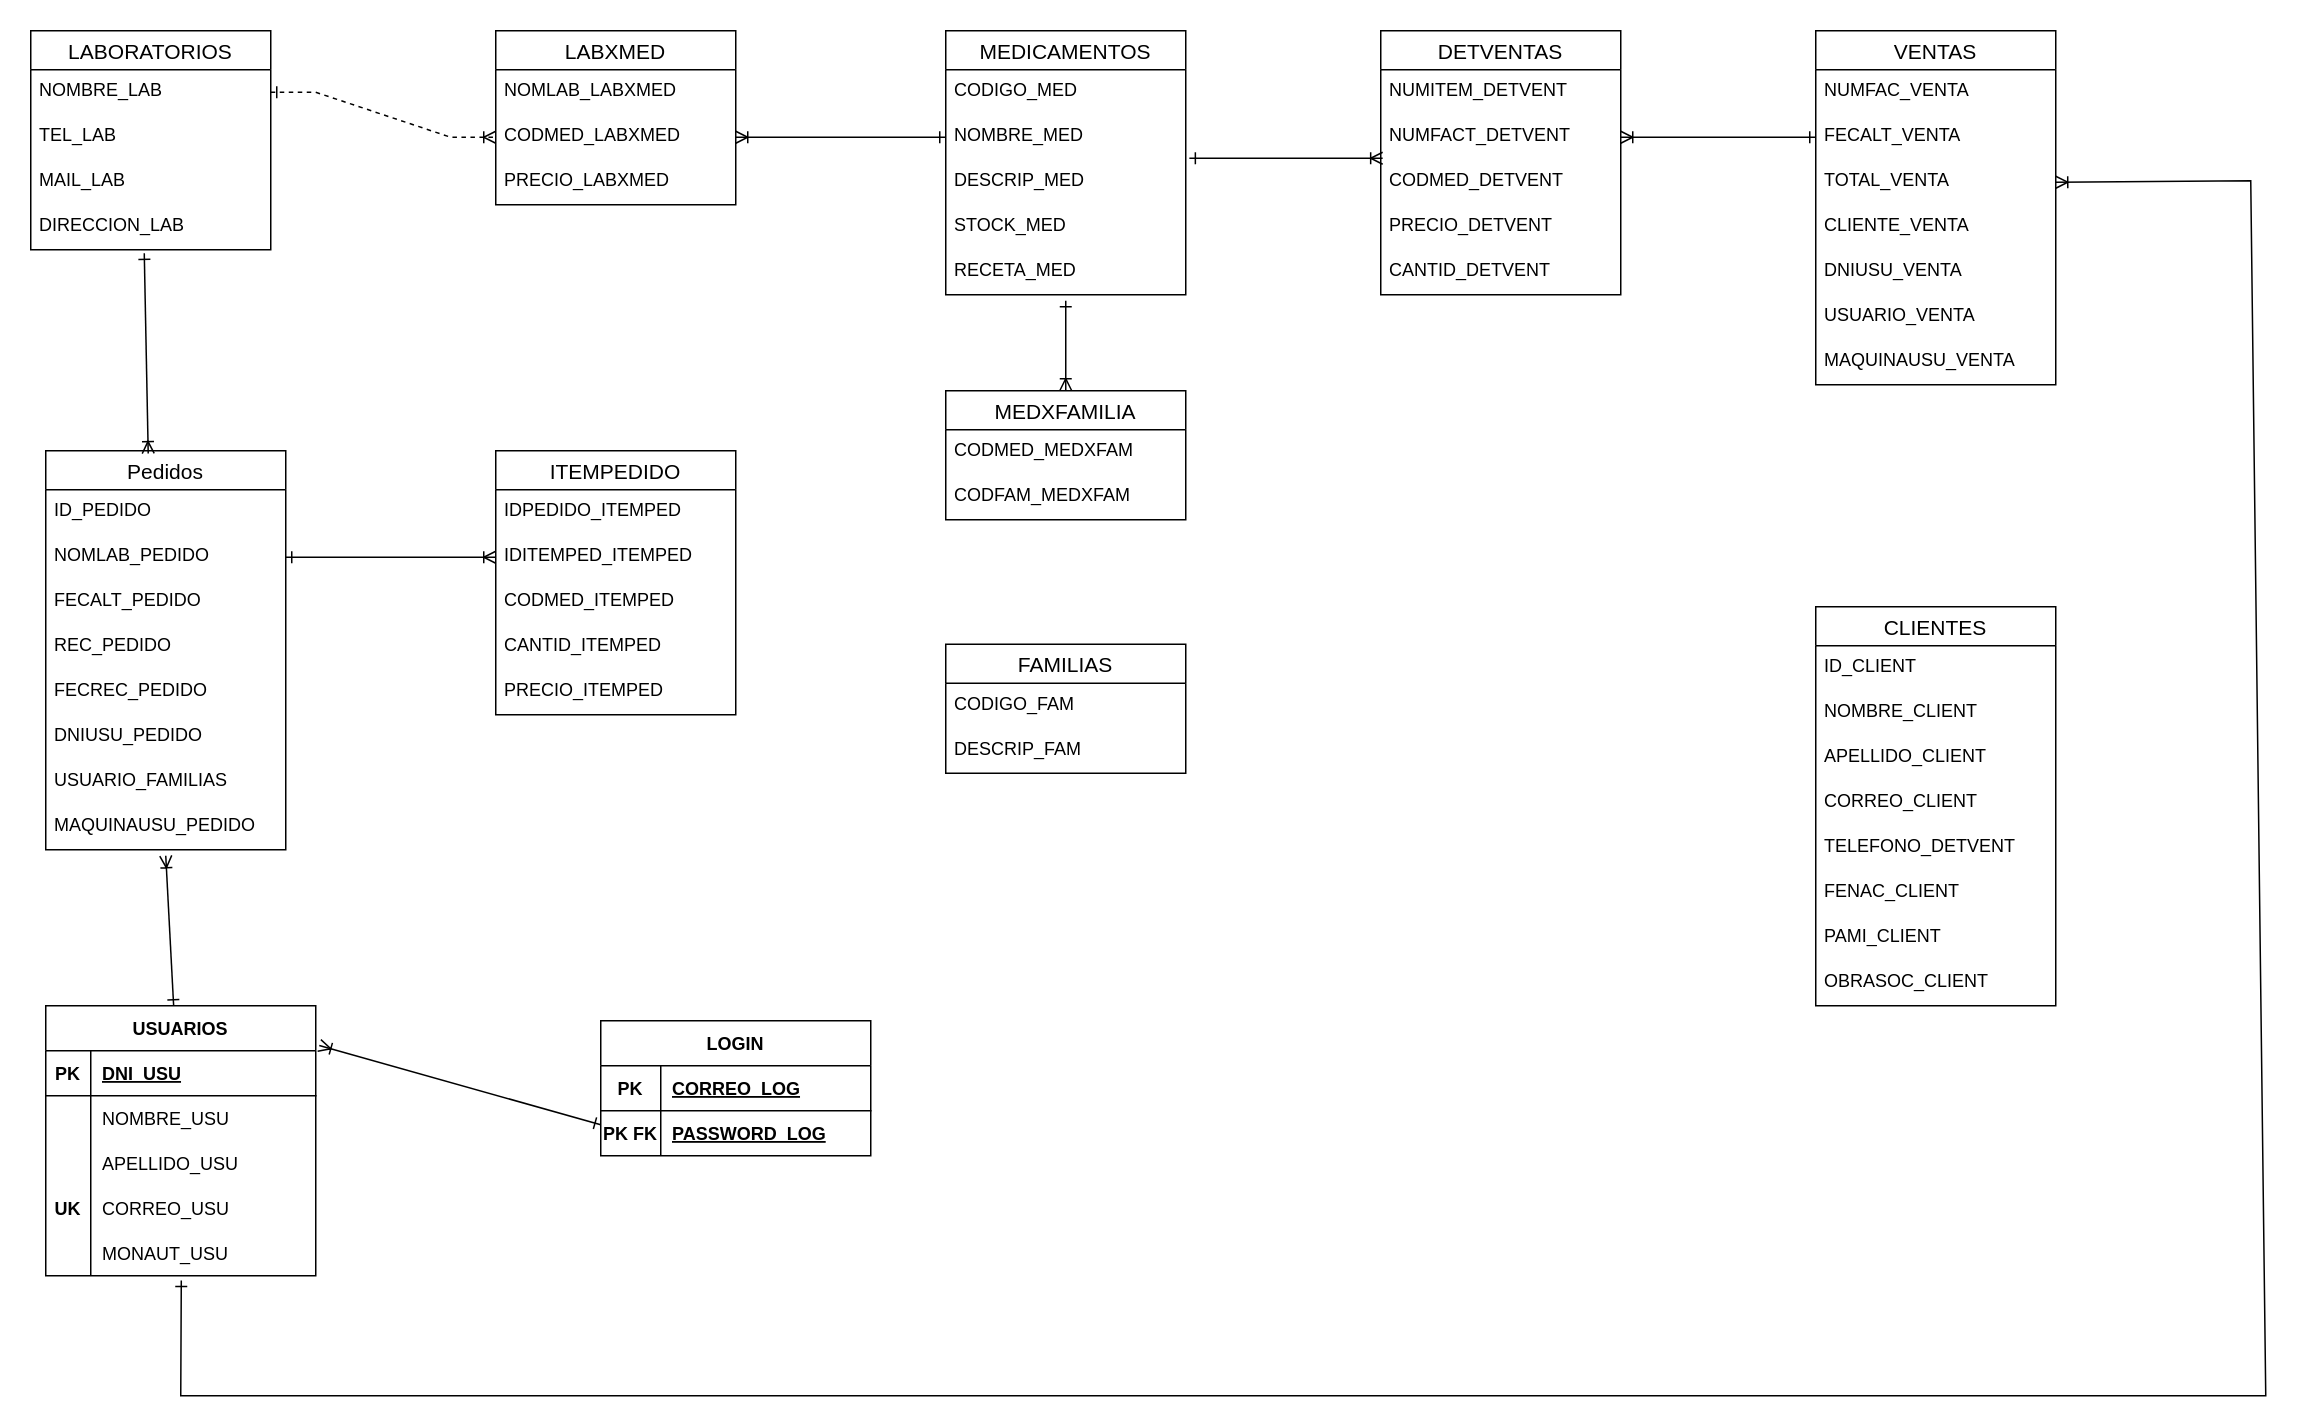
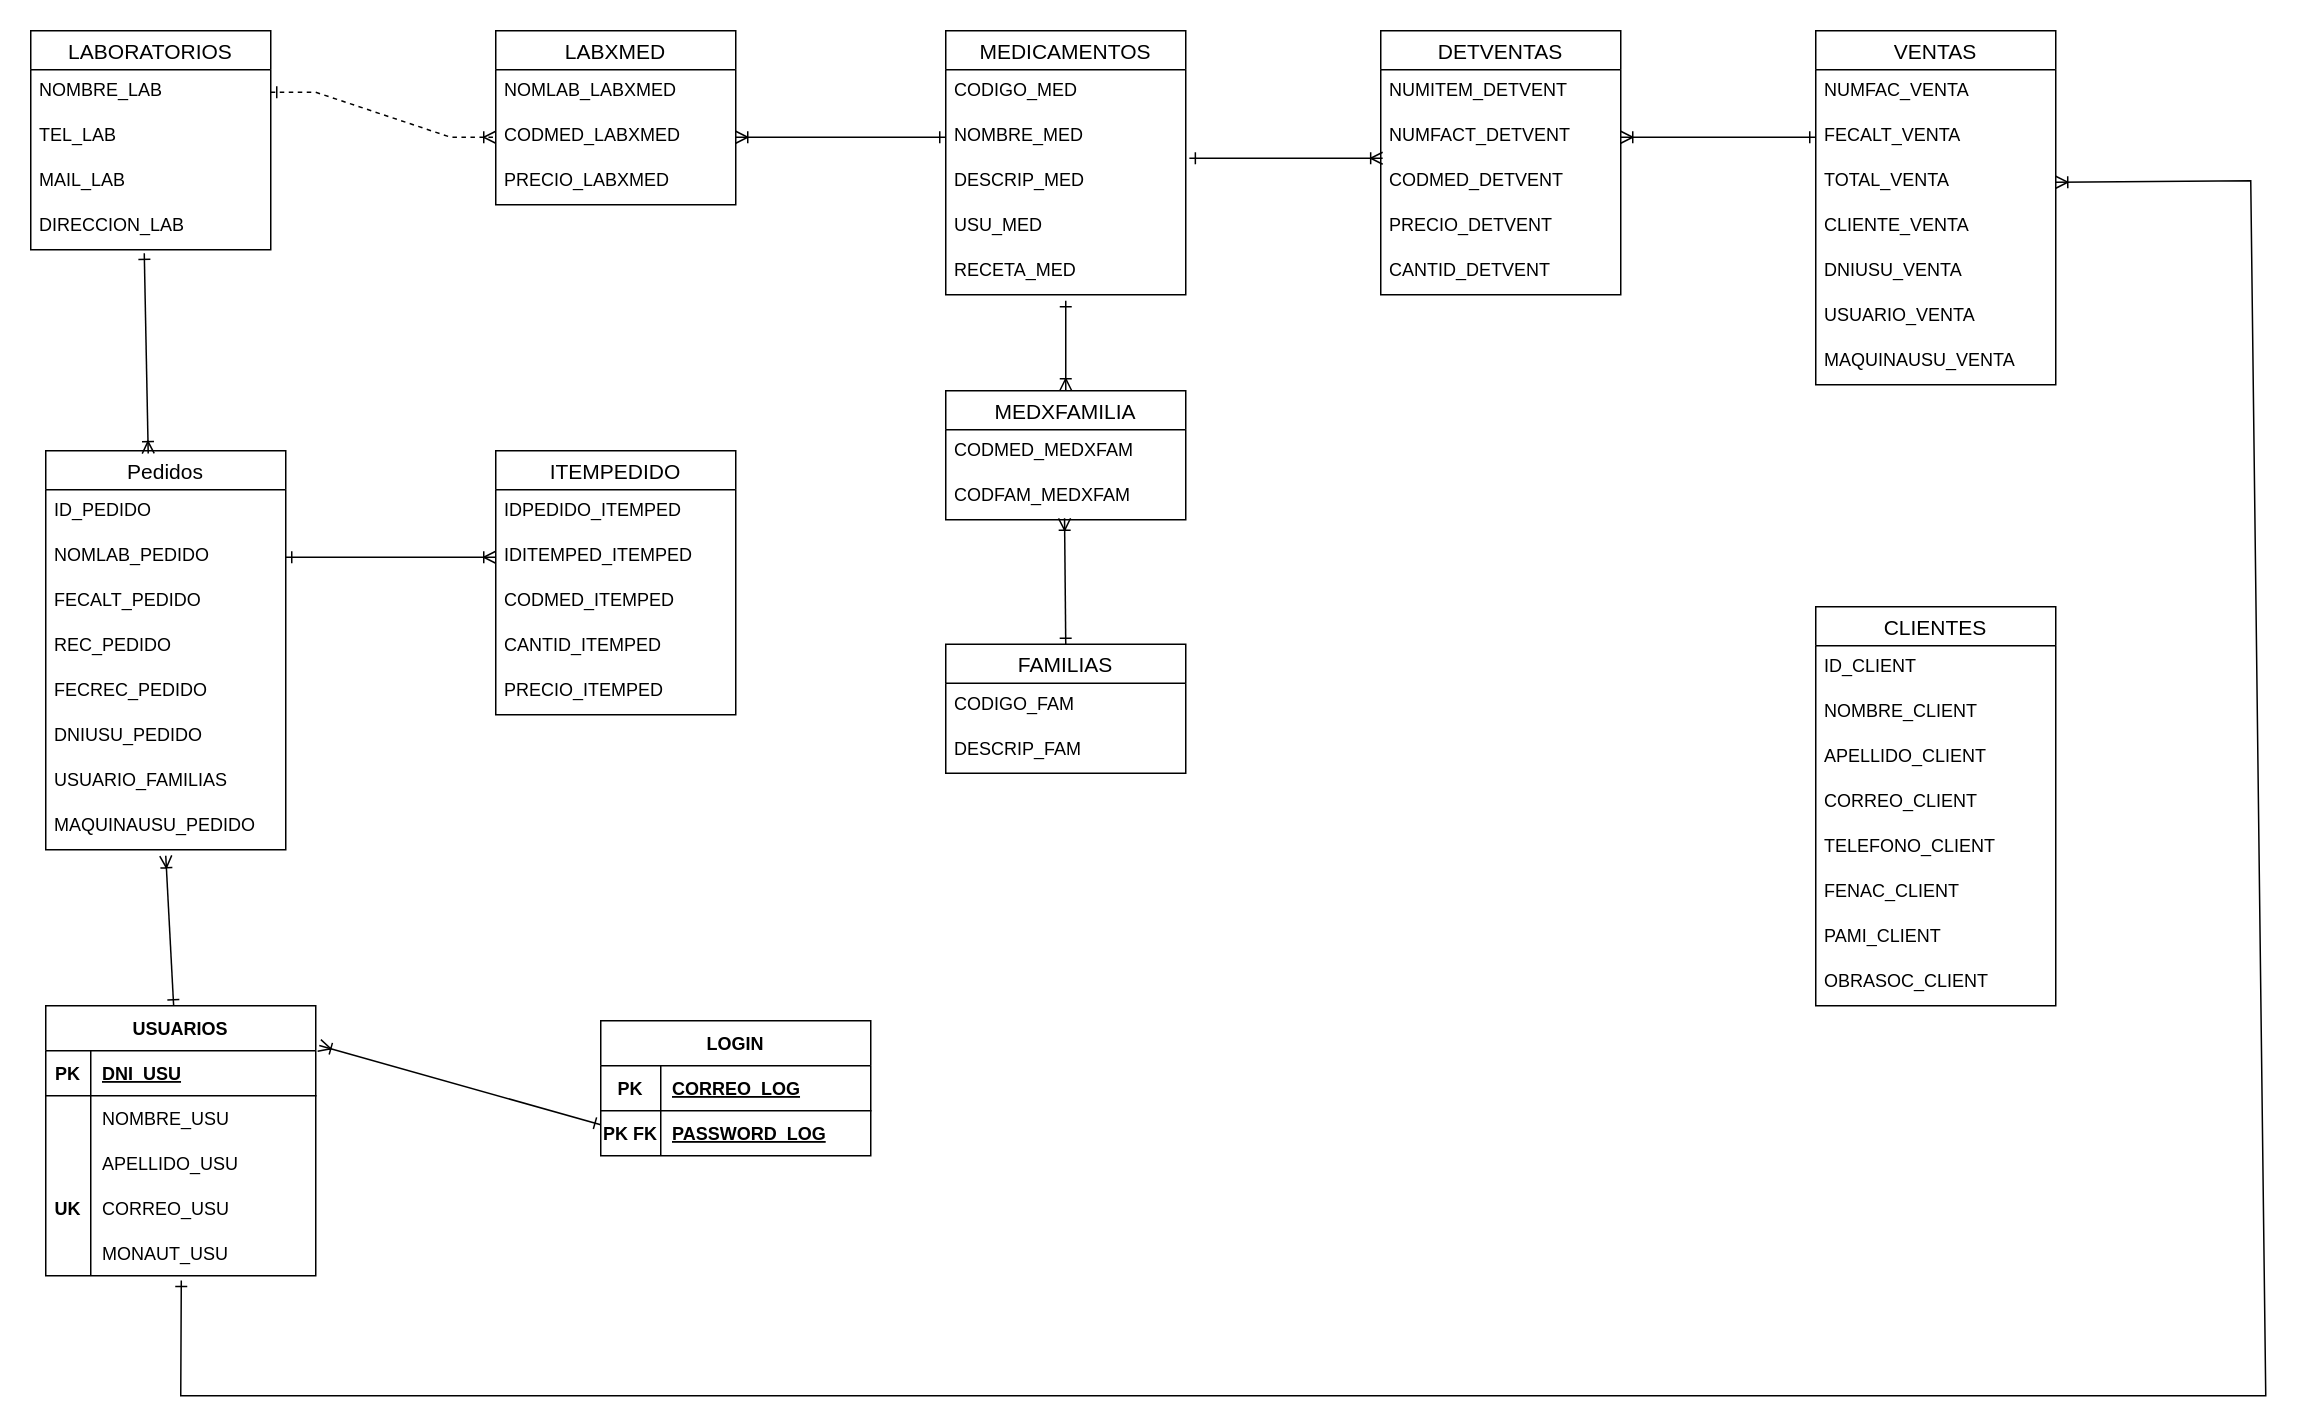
node "STOCK_MED": label "STOCK_MED" -> "USU_MED"
edge "CODFAM_MEDXFAM" -- "FAMILIAS": added
node "TELEFONO_DETVENT": label "TELEFONO_DETVENT" -> "TELEFONO_CLIENT"
